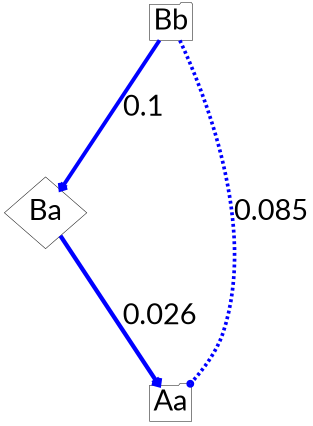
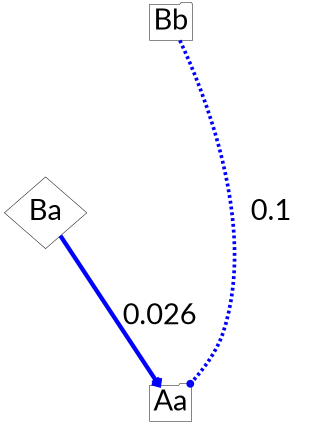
edge "Bb" -> "Ba": removed, label "0.1"
edge "Bb" -> "Aa": label "0.085" -> "0.1"
